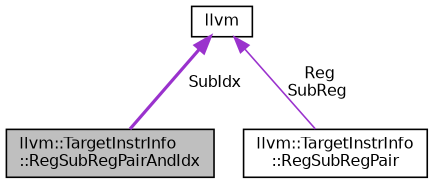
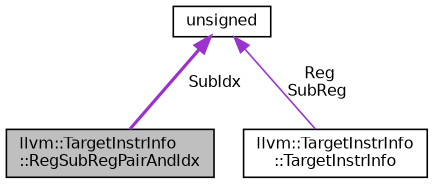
node "llvm": label "llvm" -> "unsigned"
node "llvm::TargetInstrInfo ::RegSubRegPair": label "llvm::TargetInstrInfo ::RegSubRegPair" -> "llvm::TargetInstrInfo ::TargetInstrInfo"
